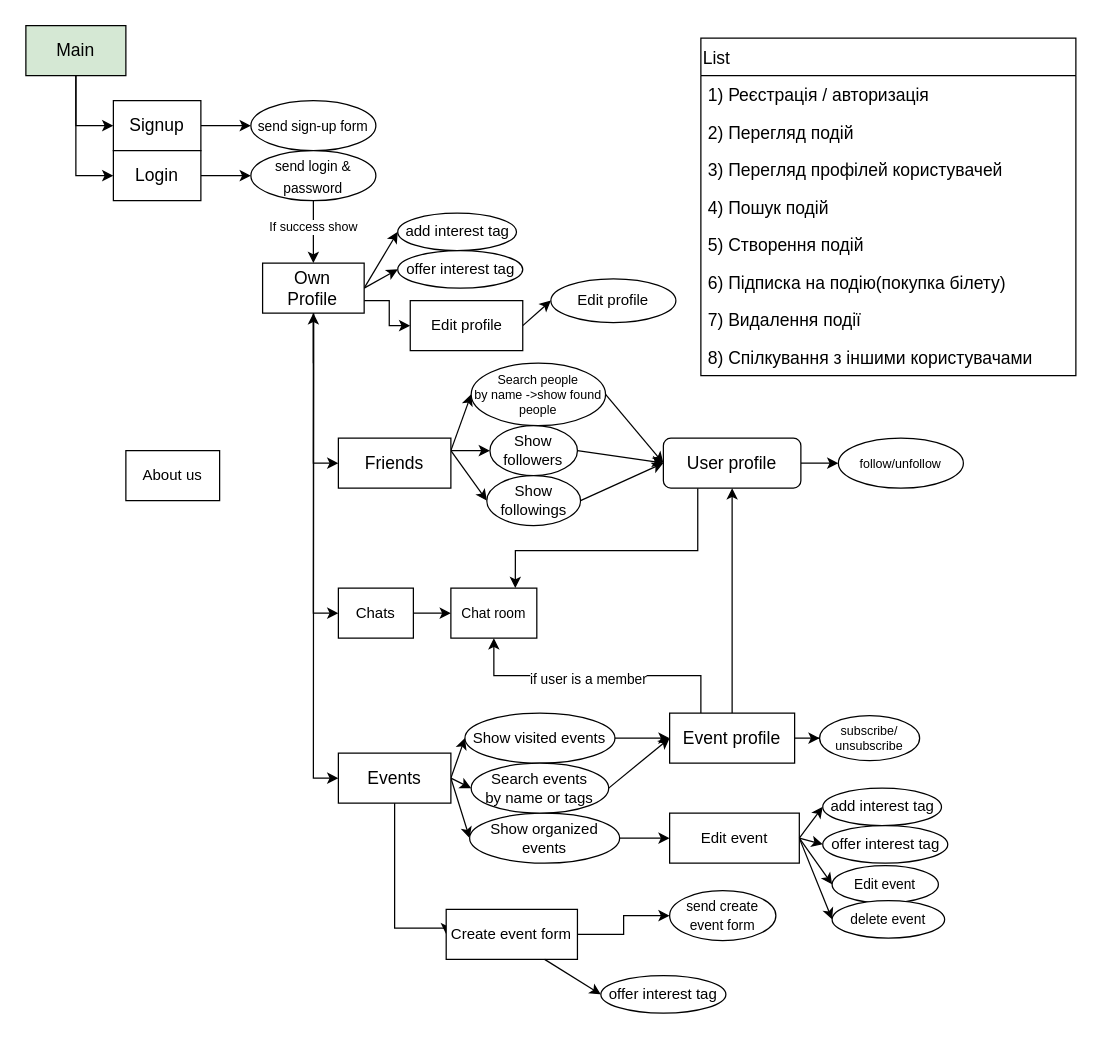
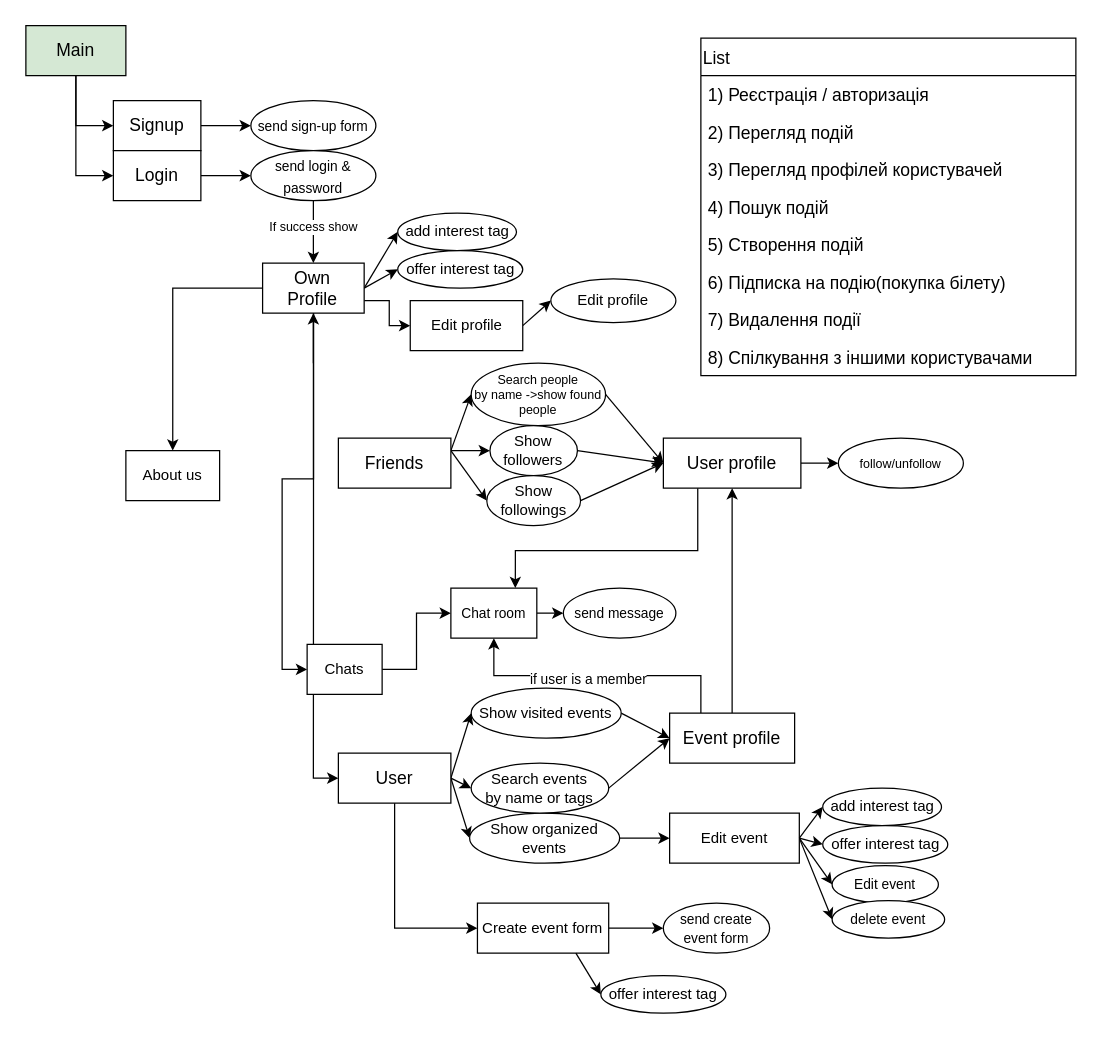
edge "Own Profile" -> "Friends": now "Own Profile" -> "About us"
node "User profile": shape rounded rectangle -> rectangle
node "Chats": moved (376, 613) -> (344, 669)
edge "Chat room" -> "send message": added
node "send message": added
node "Show visited events": moved (540, 738) -> (546, 713)
edge "Event profile" -> "subscribe/ unsubscribe": removed
node "subscribe/ unsubscribe": removed
node "Events": label "Events" -> "User"
node "send create event form": moved (723, 916) -> (716, 928)
node "Create event form": moved (512, 934) -> (543, 928)
